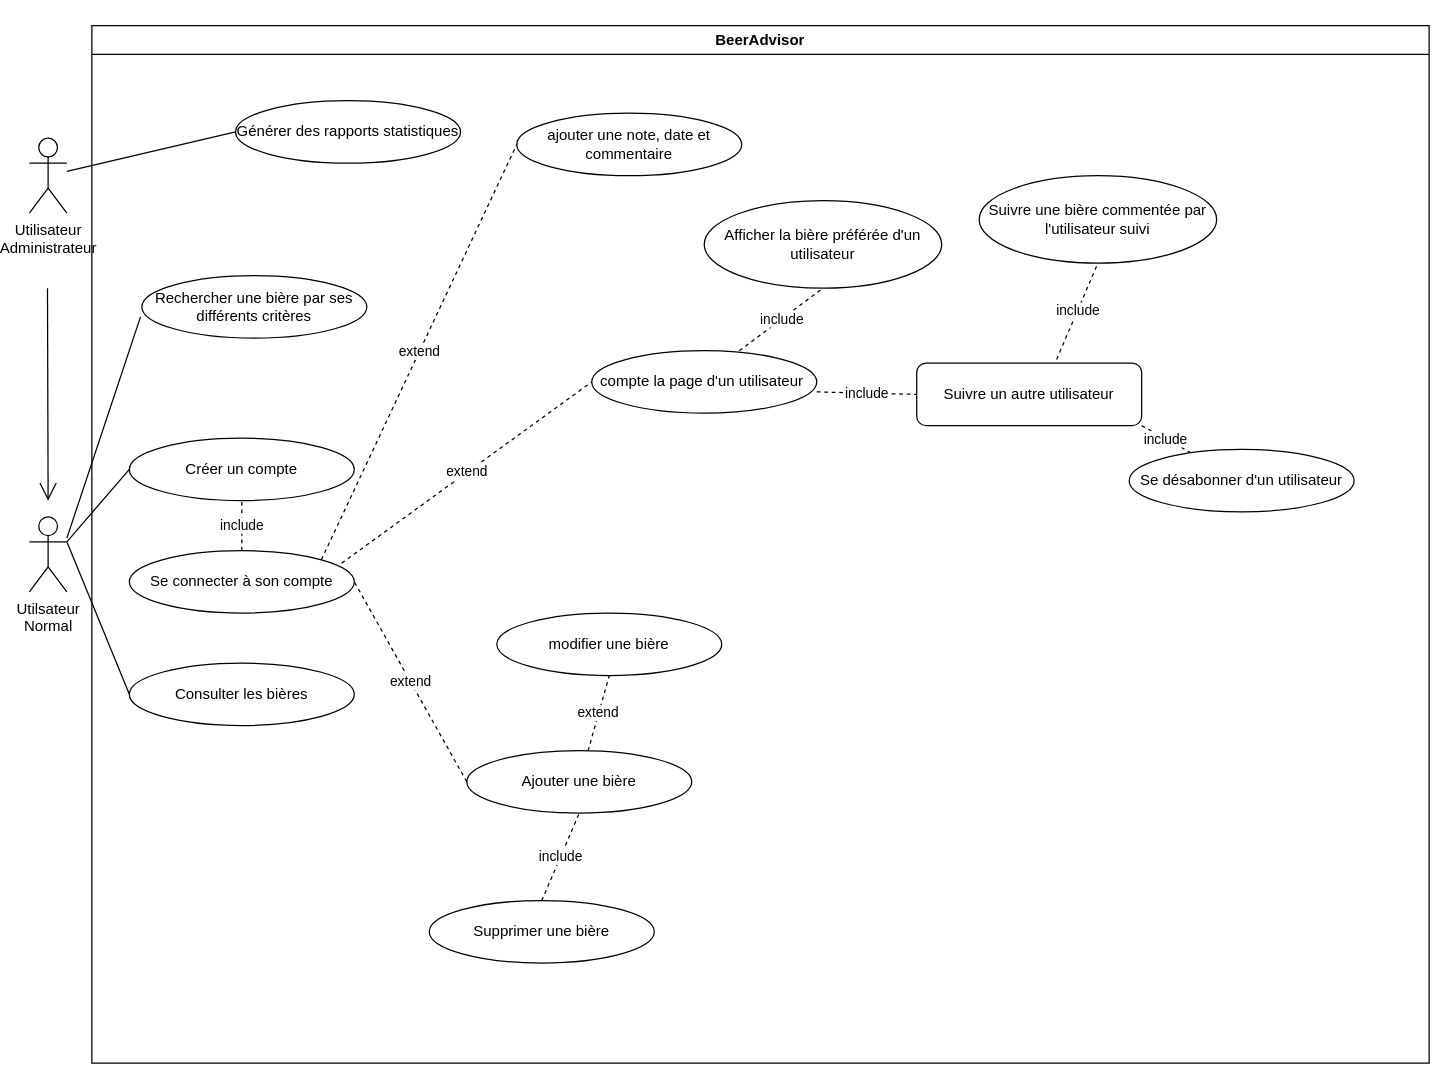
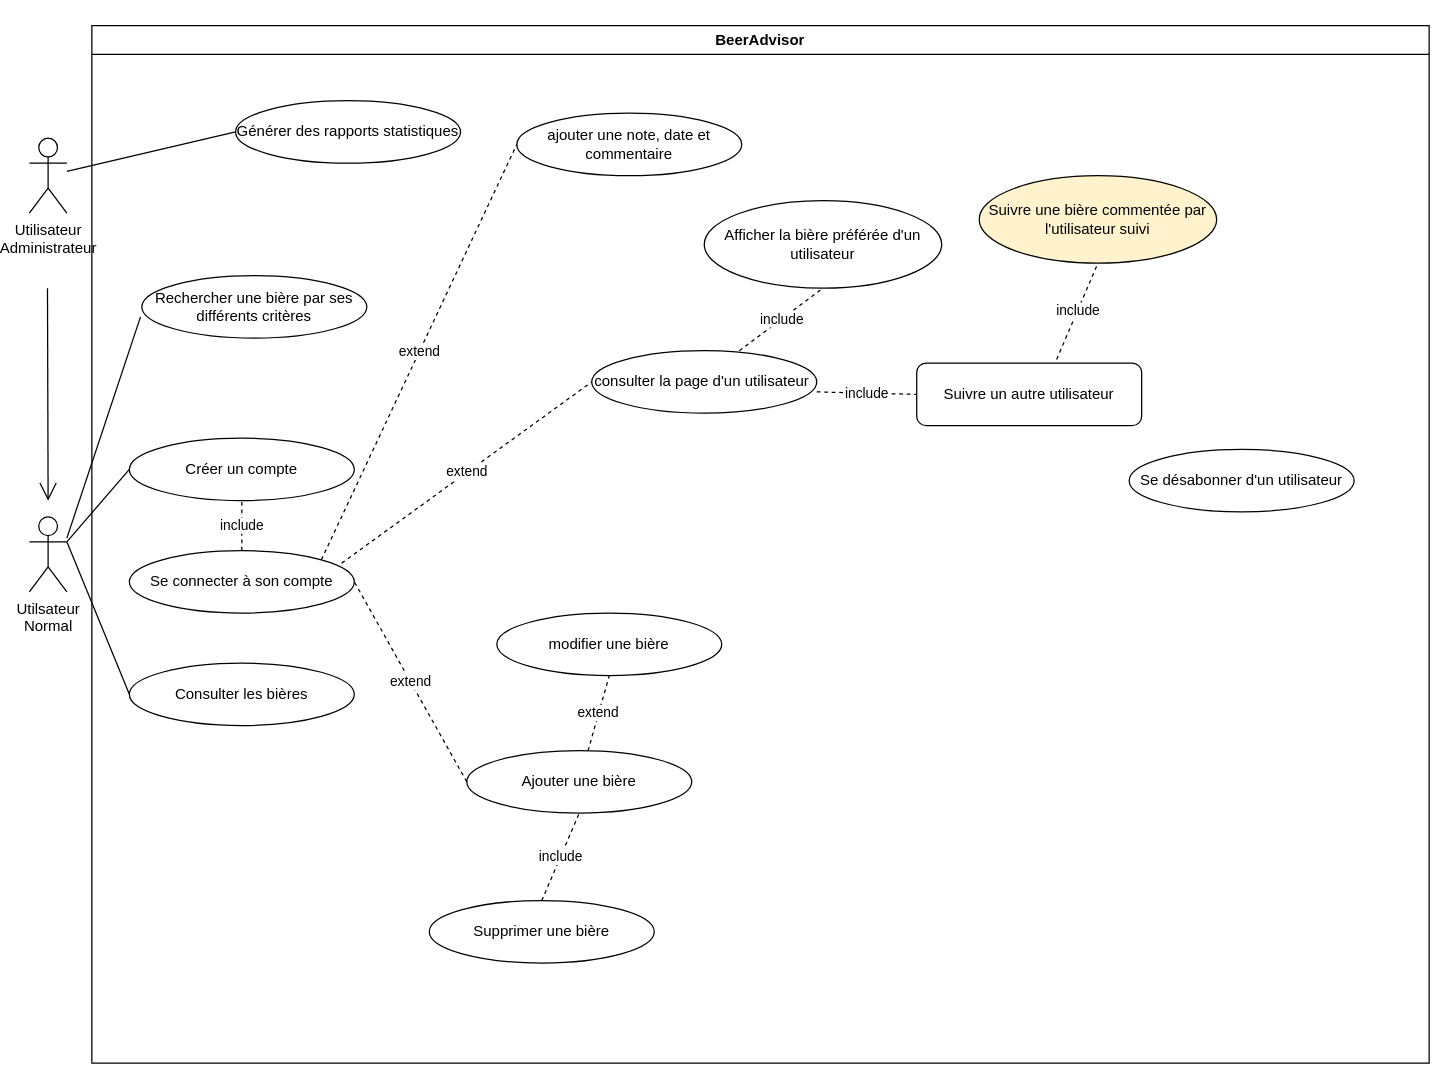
node "Suivre une bière commentée par l'utilisateur suivi": fillcolor #ffffff -> #fff2cc
node "compte la page d'un utilisateur": label "compte la page d'un utilisateur" -> "consulter la page d'un utilisateur"
edge "Suivre un autre utilisateur" -- "Se désabonner d'un utilisateur": removed, label "include"
